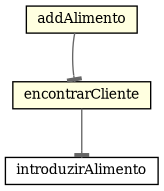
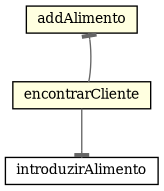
edge "addAlimento" -> "encontrarCliente": reversed
